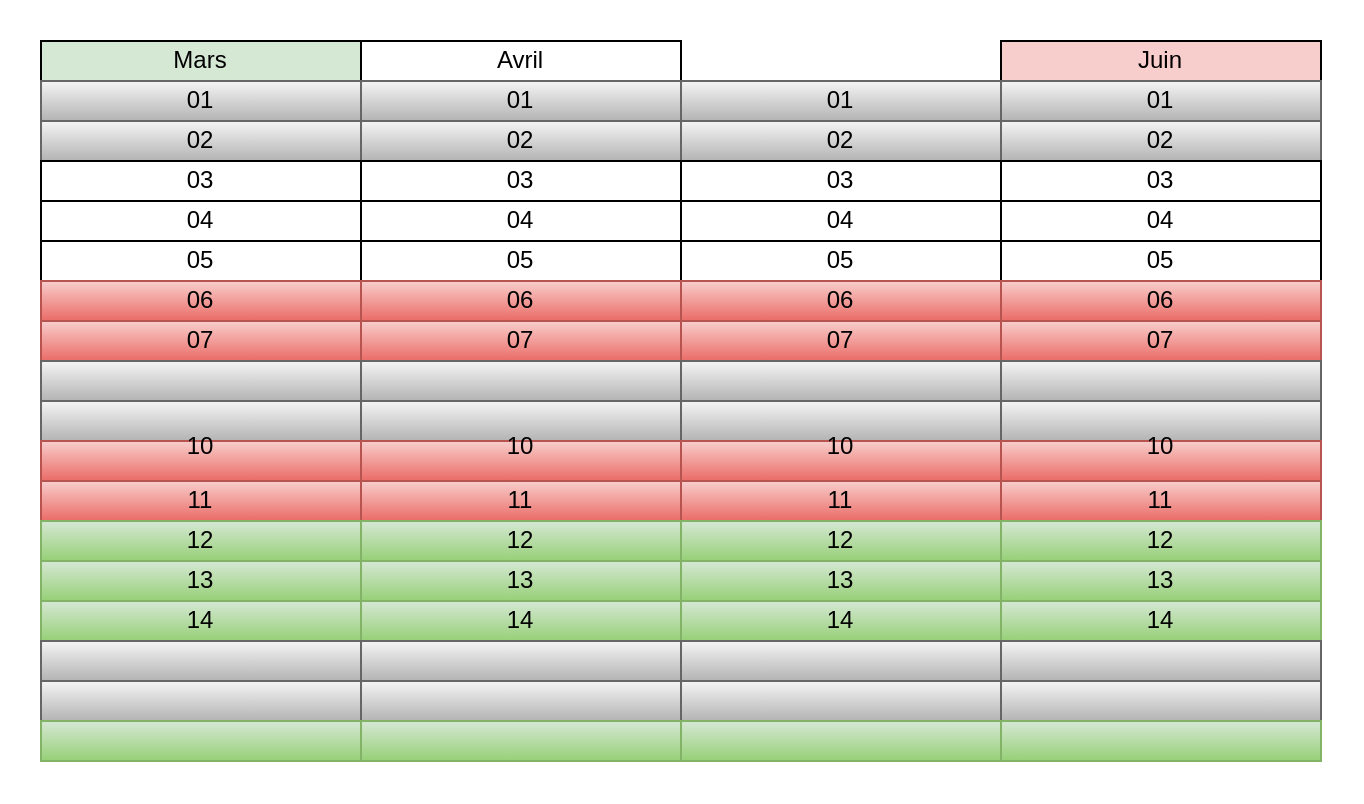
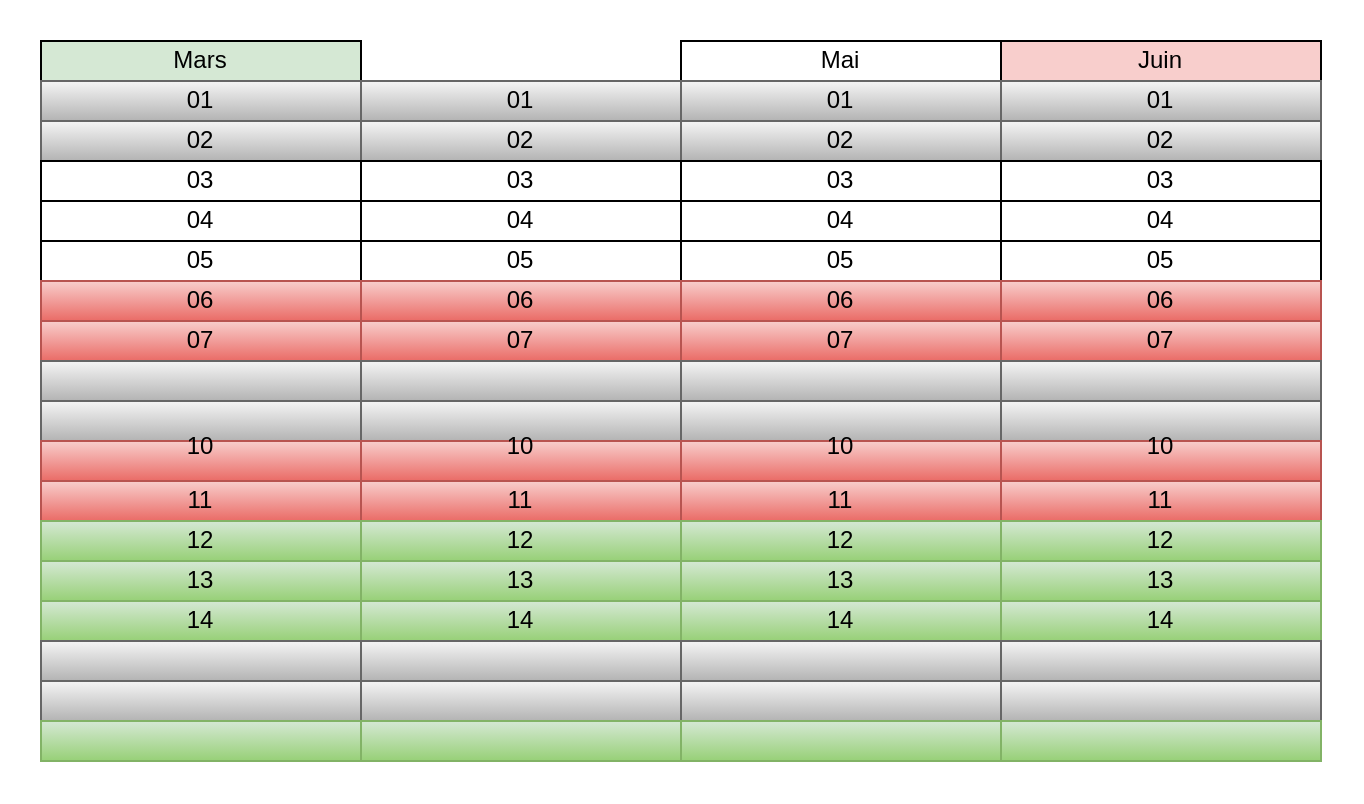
node "Avril": removed
node "Mai": added
